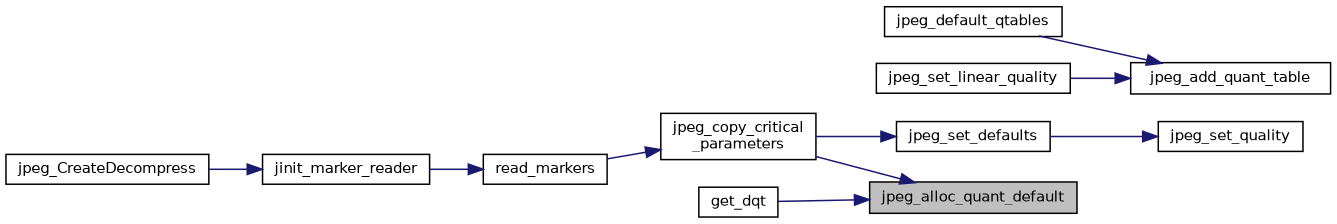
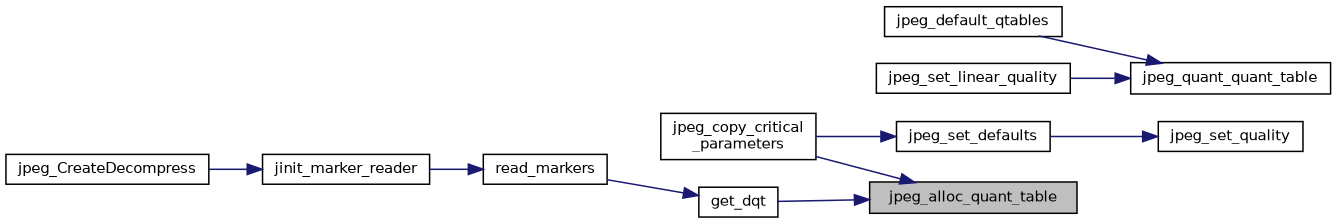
node "jpeg_add_quant_table": label "jpeg_add_quant_table" -> "jpeg_quant_quant_table"
edge "read_markers" -> "jpeg_copy_critical _parameters": now "read_markers" -> "get_dqt"
node "jpeg_alloc_quant_default": label "jpeg_alloc_quant_default" -> "jpeg_alloc_quant_table"
